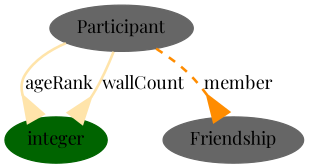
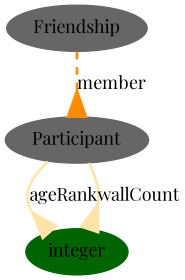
edge "Participant" -> "Friendship": reversed
